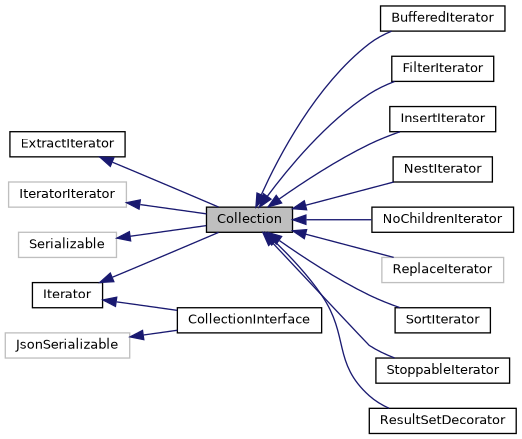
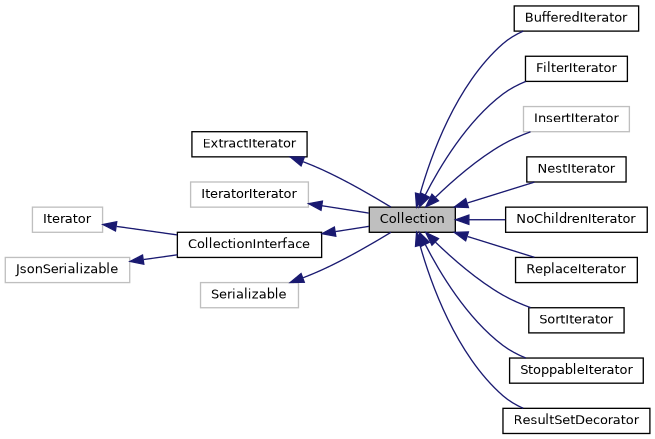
node "InsertIterator": color black -> grey75
edge "Collection" -> "Iterator": now "Collection" -> "CollectionInterface"
node "ReplaceIterator": color grey75 -> black
node "Iterator": color black -> grey75
